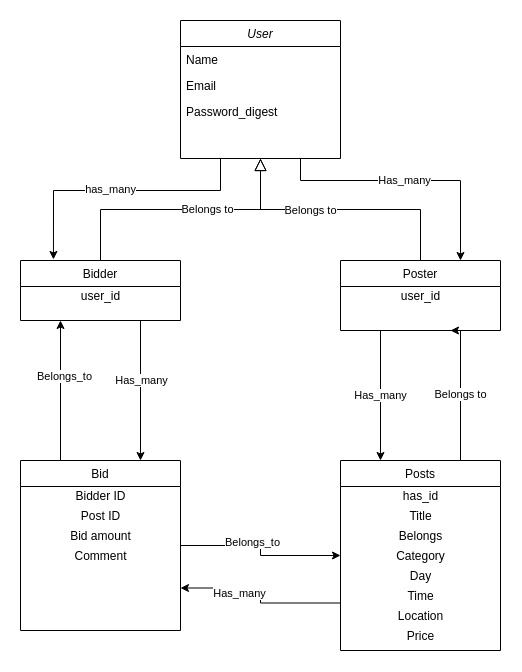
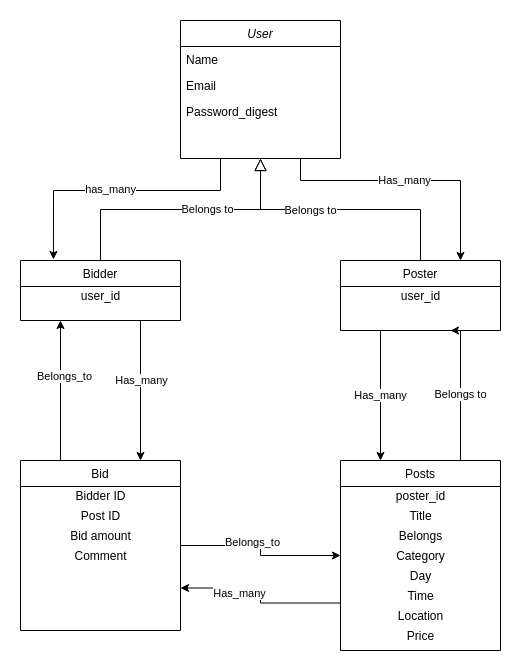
node "has_id": label "has_id" -> "poster_id"
